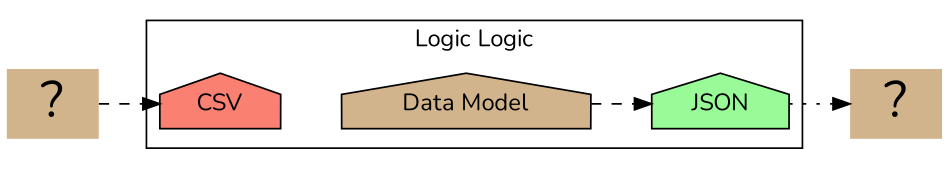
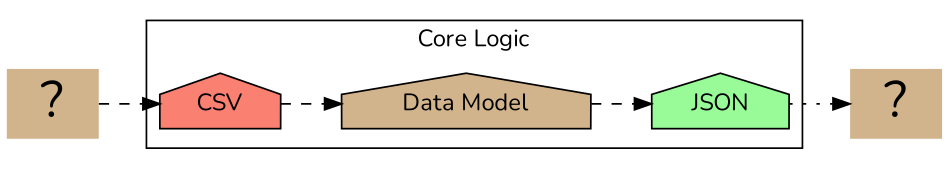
cluster "Logic Logic": label "Logic Logic" -> "Core Logic"
edge "CSV" -> "Data Model": added
